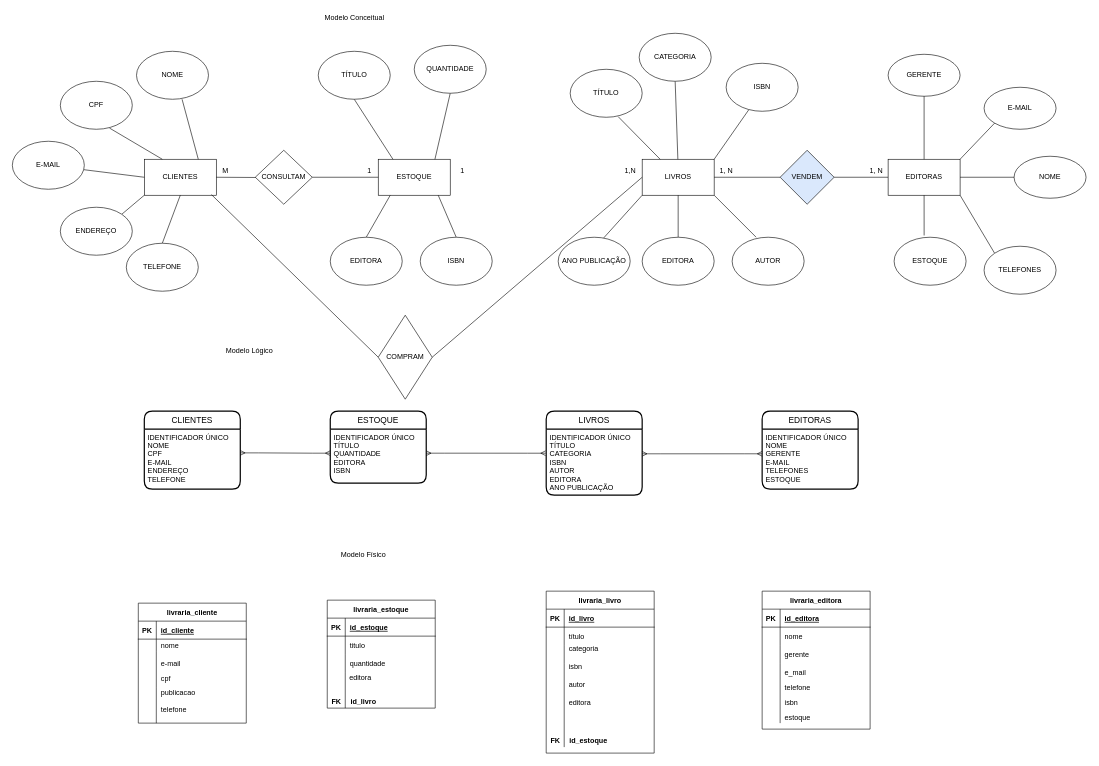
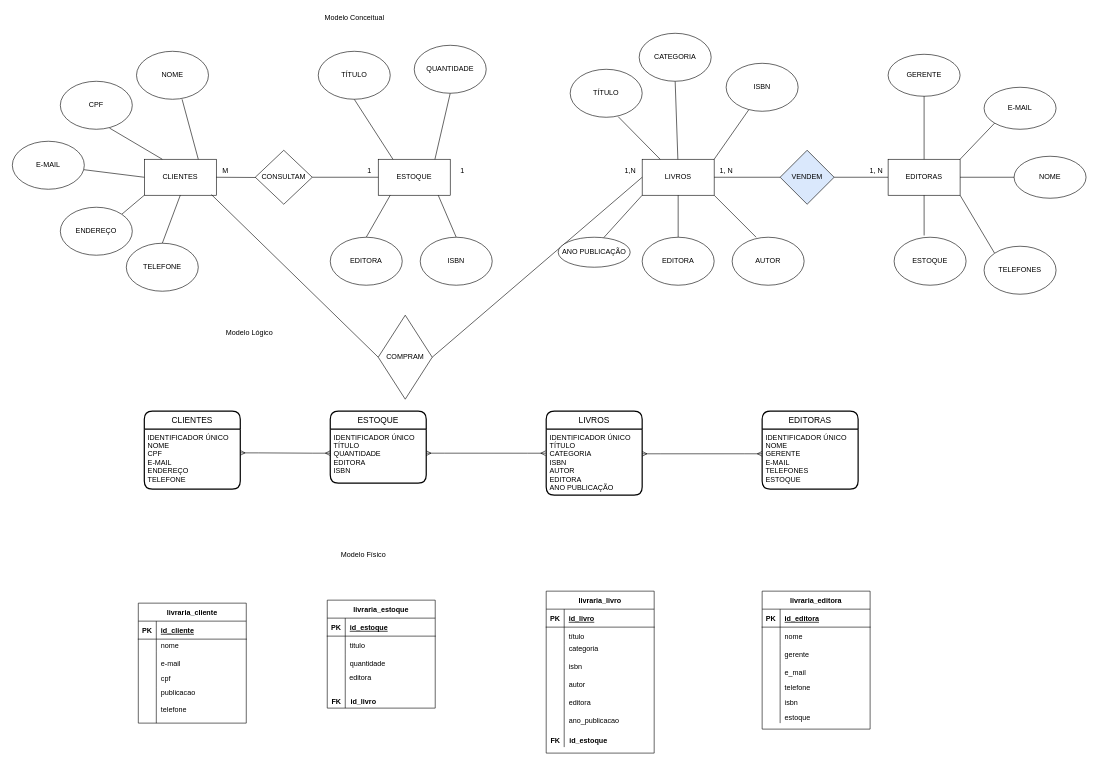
node "ANO PUBLICAÇÃO": size 72x48 -> 72x30
node "Modelo Lógico": moved (249, 351) -> (249, 333)
node "ano_publicacao": added
